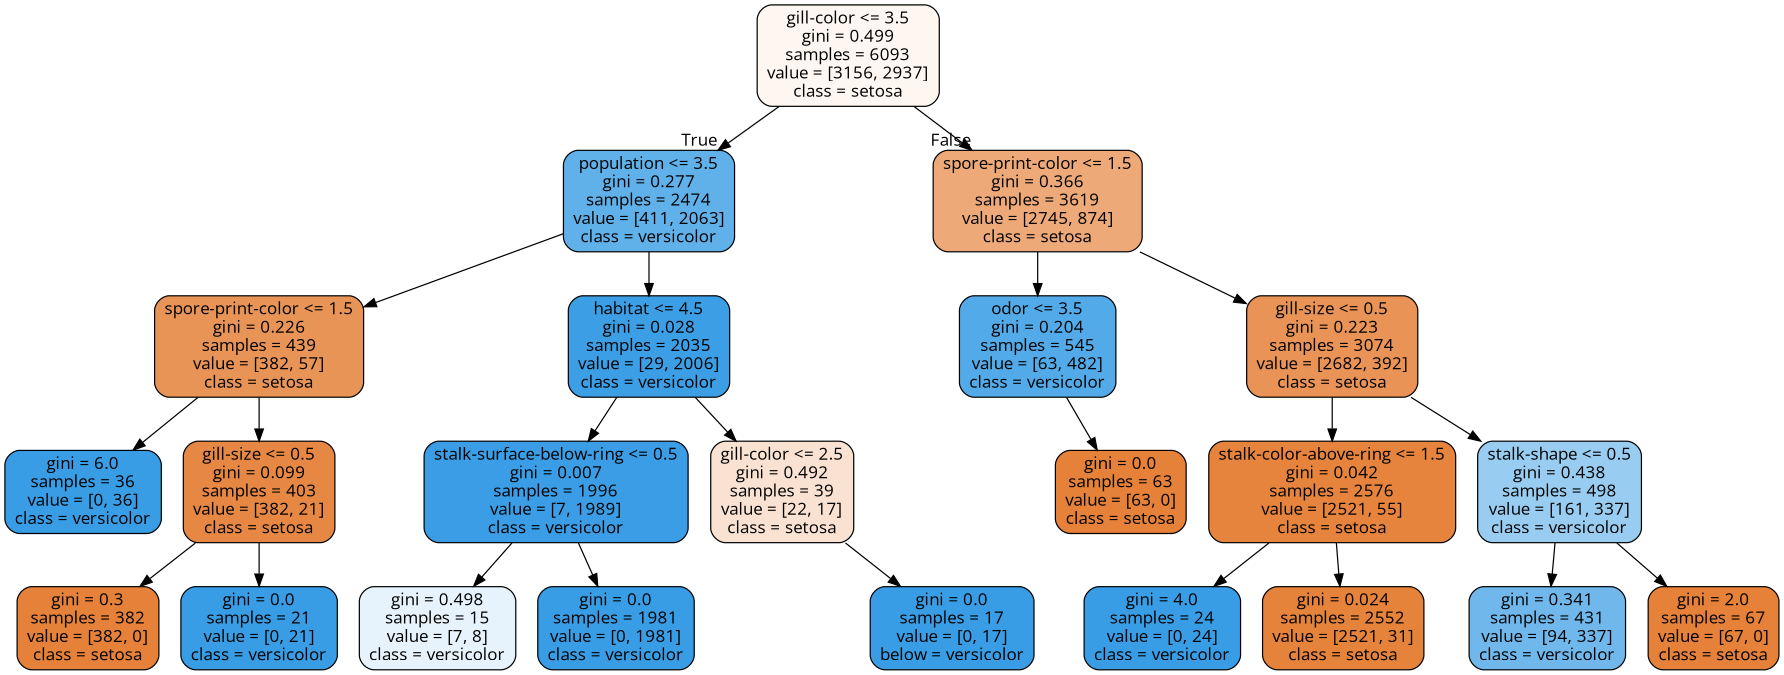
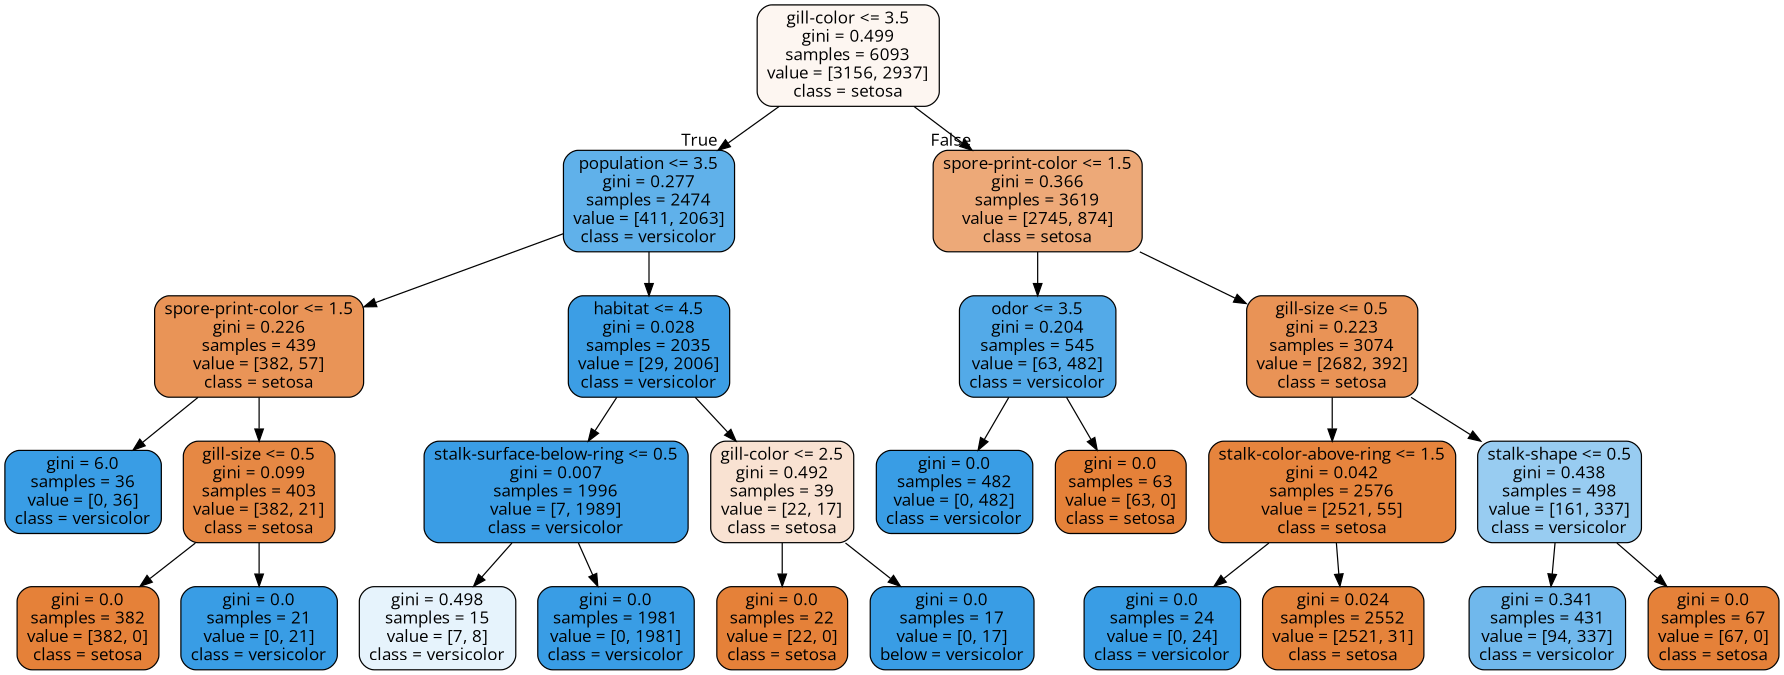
node "gini = 0.0 samples = 482 value = [0, 482] class = versicolor": added
node "gini = 0.3 samples = 382 value = [382, 0] class = setosa": label "gini = 0.3 samples = 382 value = [382, 0] class = setosa" -> "gini = 0.0 samples = 382 value = [382, 0] class = setosa"
node "gini = 0.0 samples = 22 value = [22, 0] class = setosa": added
node "gini = 4.0 samples = 24 value = [0, 24] class = versicolor": label "gini = 4.0 samples = 24 value = [0, 24] class = versicolor" -> "gini = 0.0 samples = 24 value = [0, 24] class = versicolor"
node "gini = 2.0 samples = 67 value = [67, 0] class = setosa": label "gini = 2.0 samples = 67 value = [67, 0] class = setosa" -> "gini = 0.0 samples = 67 value = [67, 0] class = setosa"
